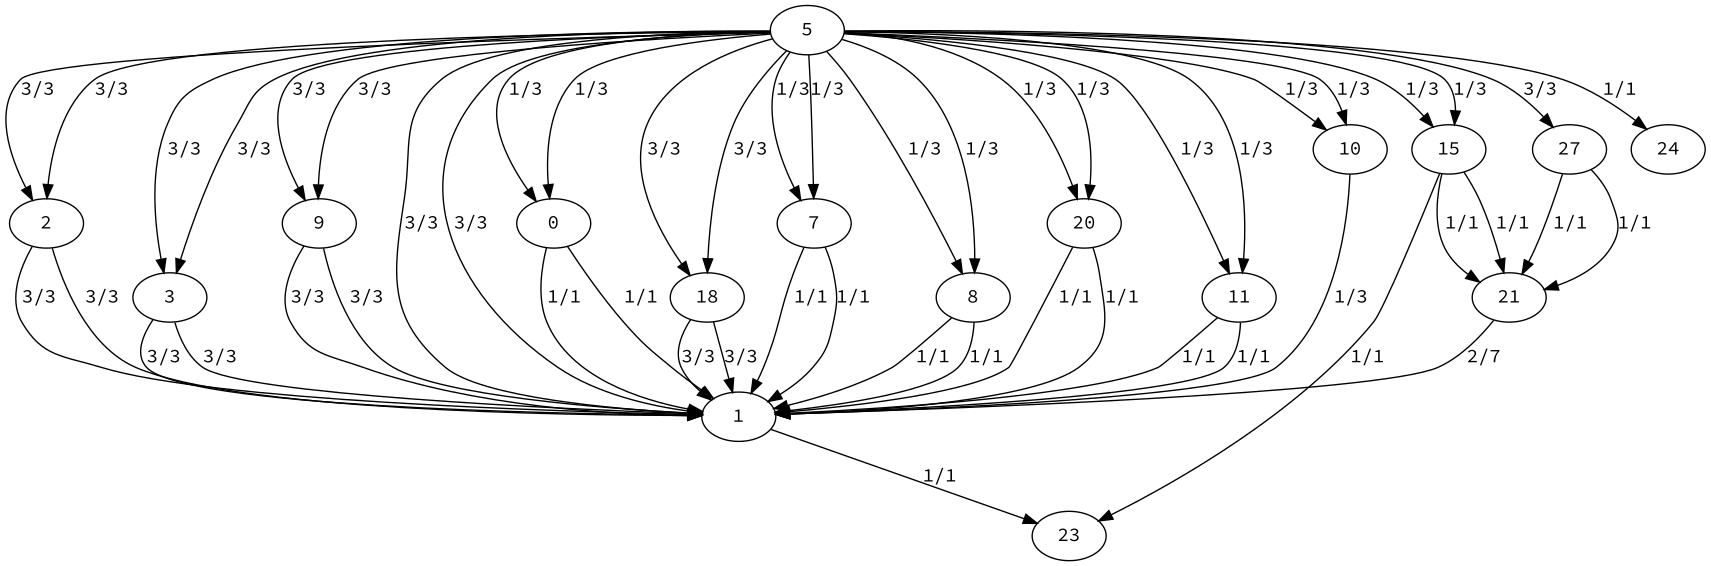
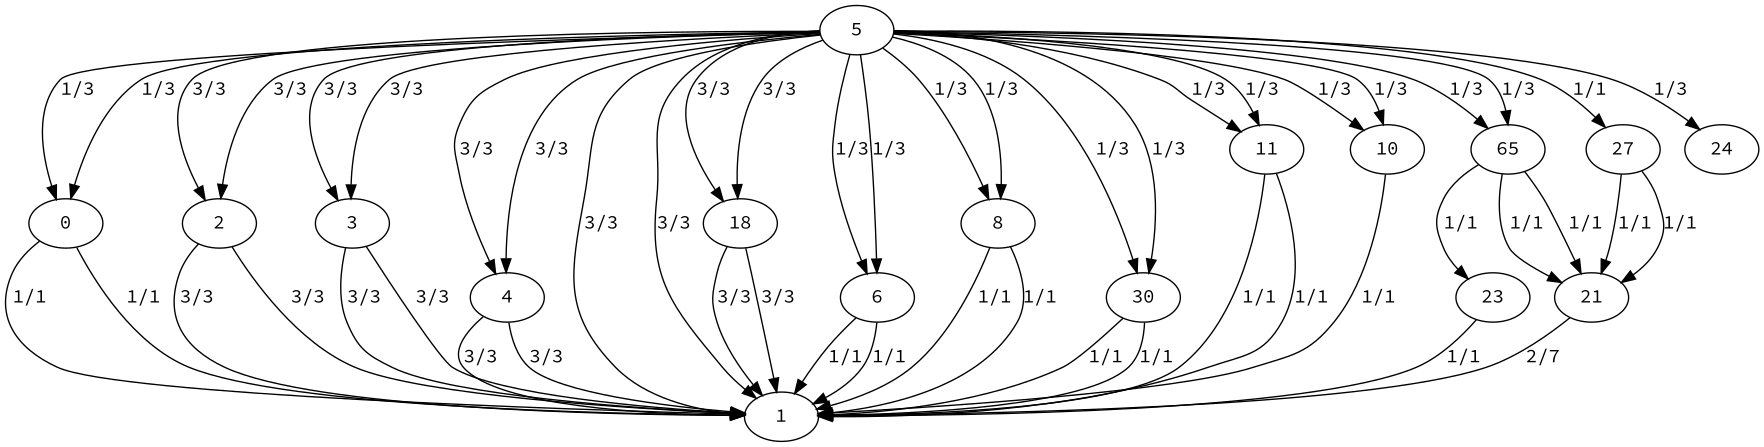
edge "5" -> "27": label "3/3" -> "1/1"
edge "5" -> "24": label "1/1" -> "1/3"
node "15": label "15" -> "65"
node "9": label "9" -> "4"
node "7": label "7" -> "6"
node "20": label "20" -> "30"
edge "10" -> "1": label "1/3" -> "1/1"
edge "1" -> "23": reversed
